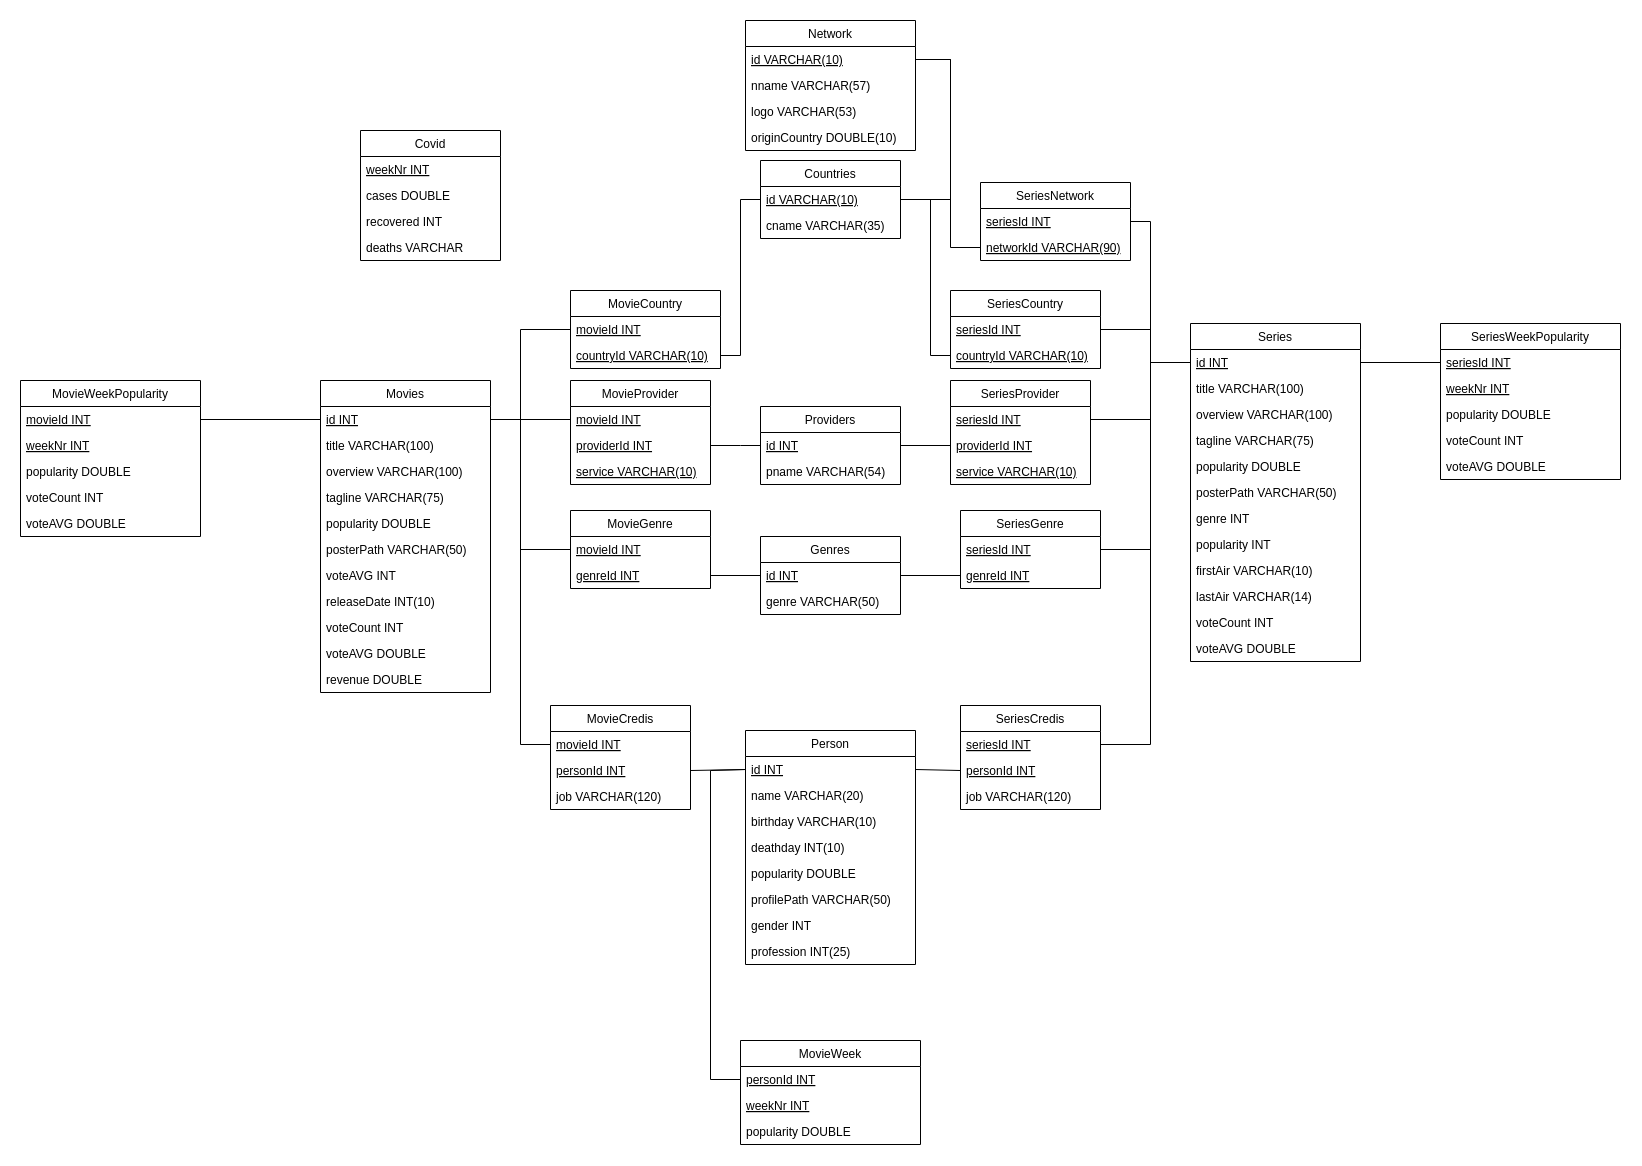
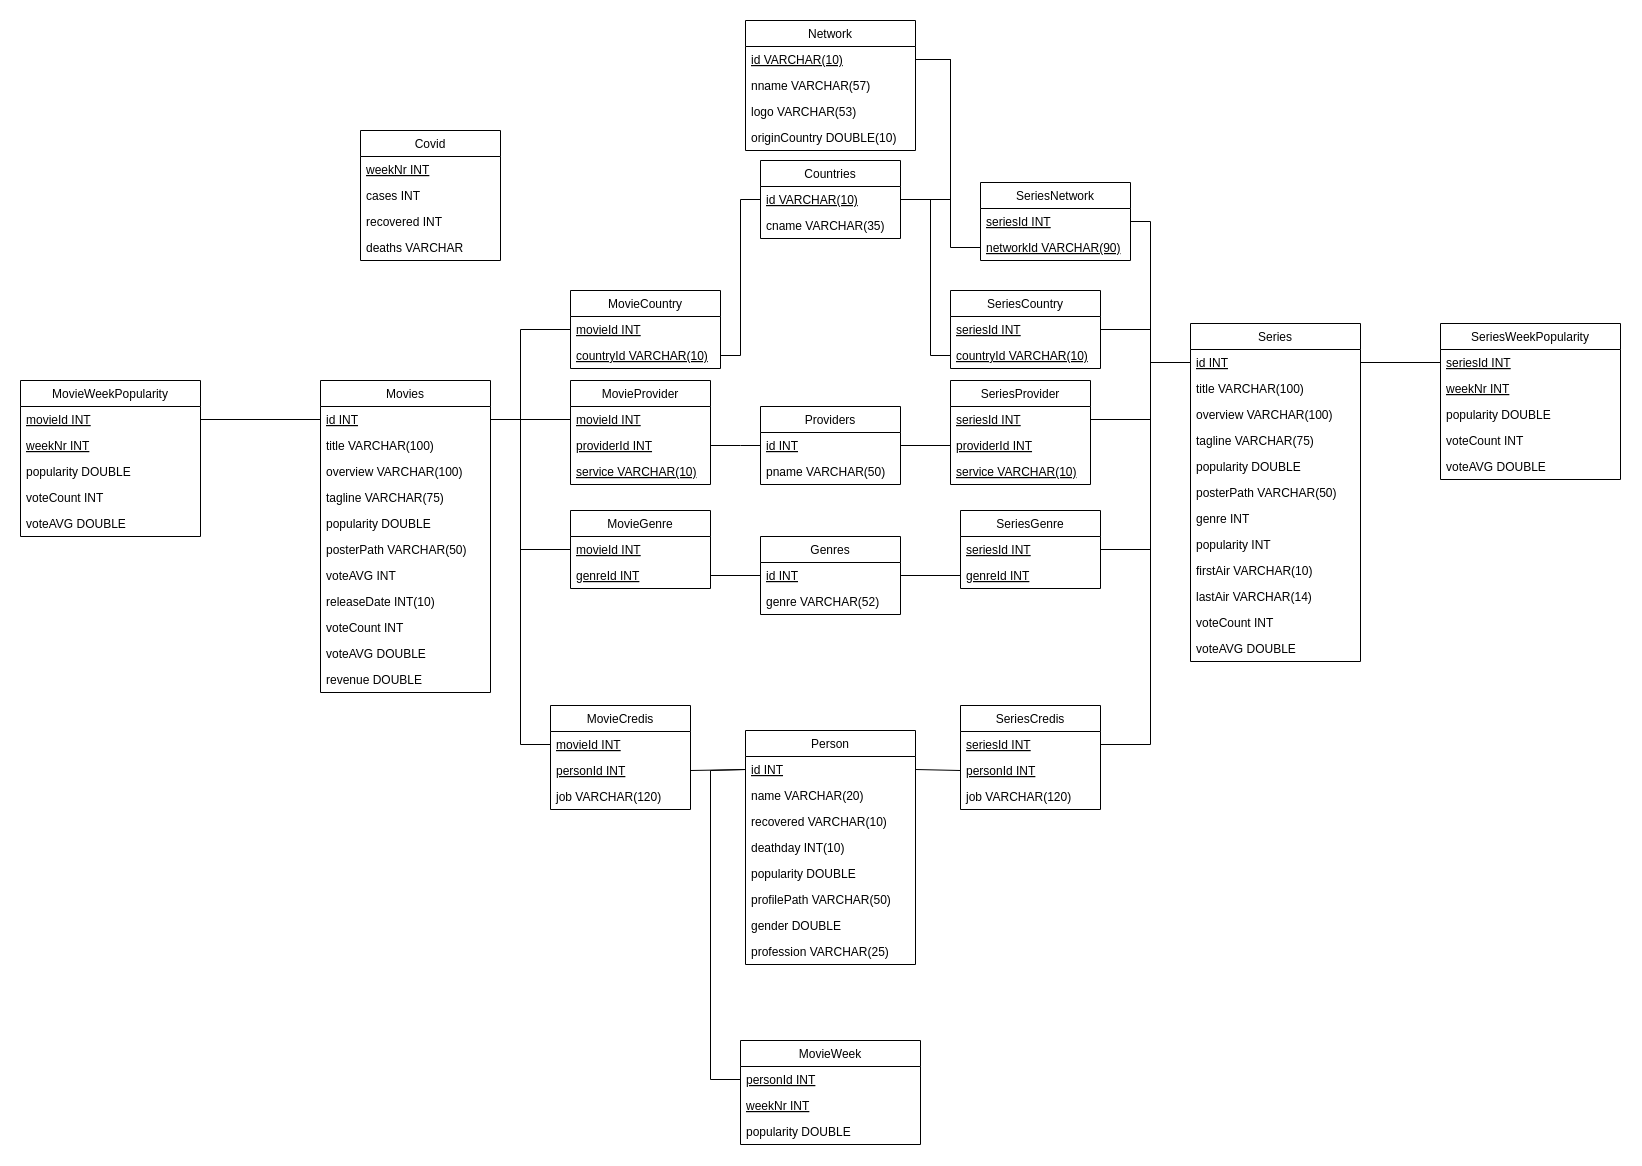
node "cases DOUBLE": label "cases DOUBLE" -> "cases INT"
node "pname VARCHAR(54)": label "pname VARCHAR(54)" -> "pname VARCHAR(50)"
node "genre VARCHAR(50)": label "genre VARCHAR(50)" -> "genre VARCHAR(52)"
node "birthday VARCHAR(10)": label "birthday VARCHAR(10)" -> "recovered VARCHAR(10)"
node "gender INT": label "gender INT" -> "gender DOUBLE"
node "profession INT(25)": label "profession INT(25)" -> "profession VARCHAR(25)"
